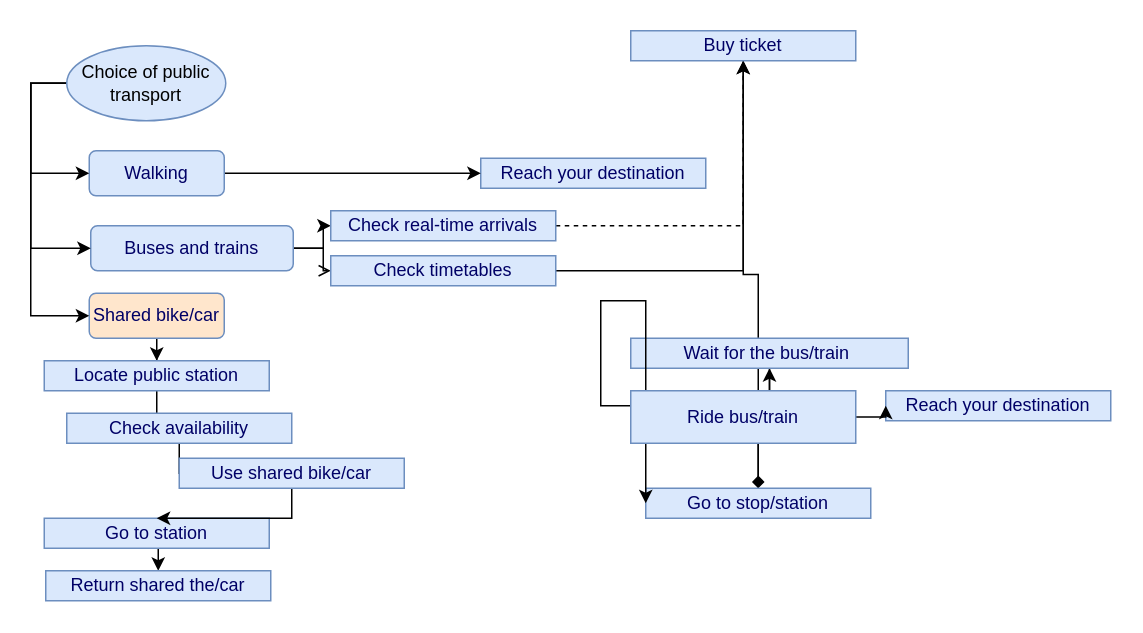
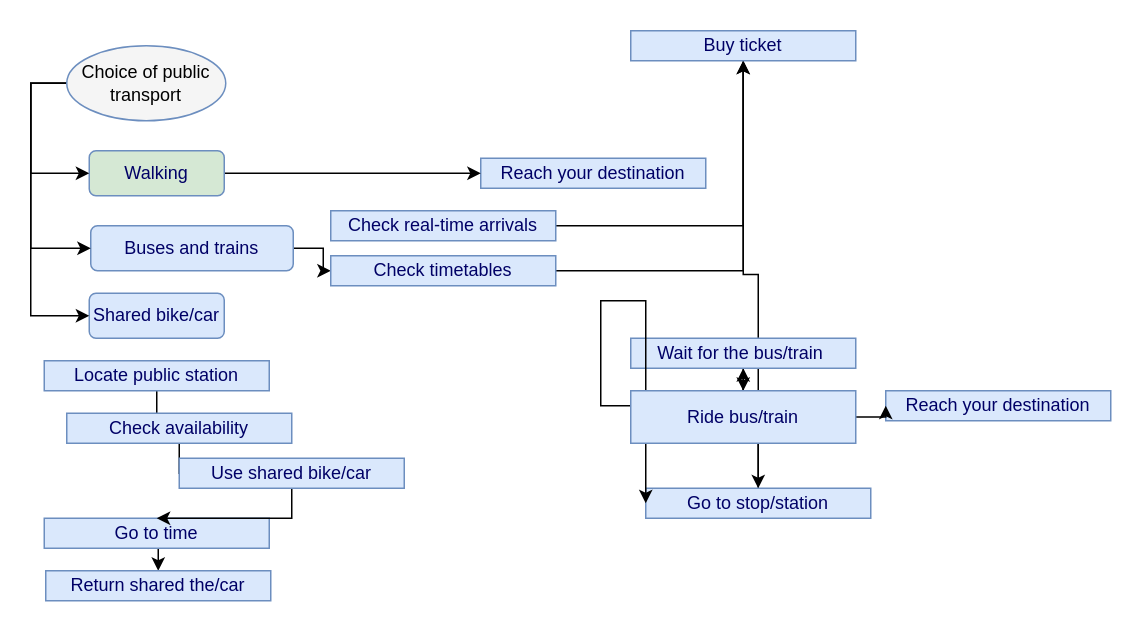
node "Choice of public transport": fillcolor #dae8fc -> #f5f5f5
node "Walking": fillcolor #dae8fc -> #d5e8d4
edge "Check real-time arrivals" -> "Buy ticket": style dashed -> solid
edge "Buses and trains" -> "Check real-time arrivals": removed
edge "Buses and trains" -> "Check timetables": arrowhead open -> classic
node "Shared bike/car": fillcolor #ffe6cc -> #dae8fc
edge "Shared bike/car" -> "Locate public station": removed
edge "Buy ticket" -> "Go to stop/station": arrowhead diamond -> classic
node "Wait for the bus/train": size 278x30 -> 225x30
node "Go to station": label "Go to station" -> "Go to time"
